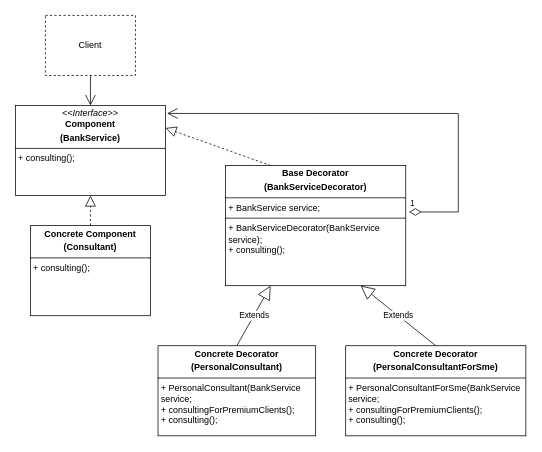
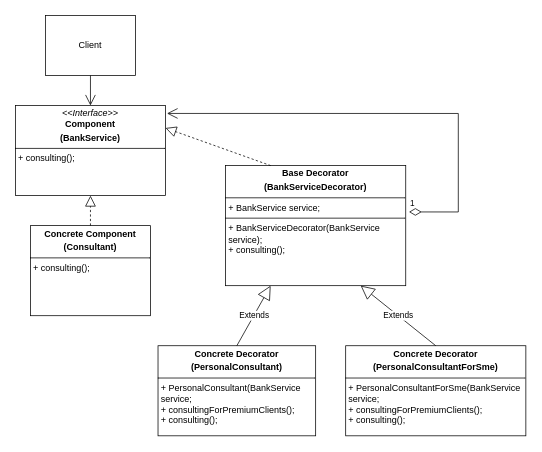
node "Client": style dashed -> solid
